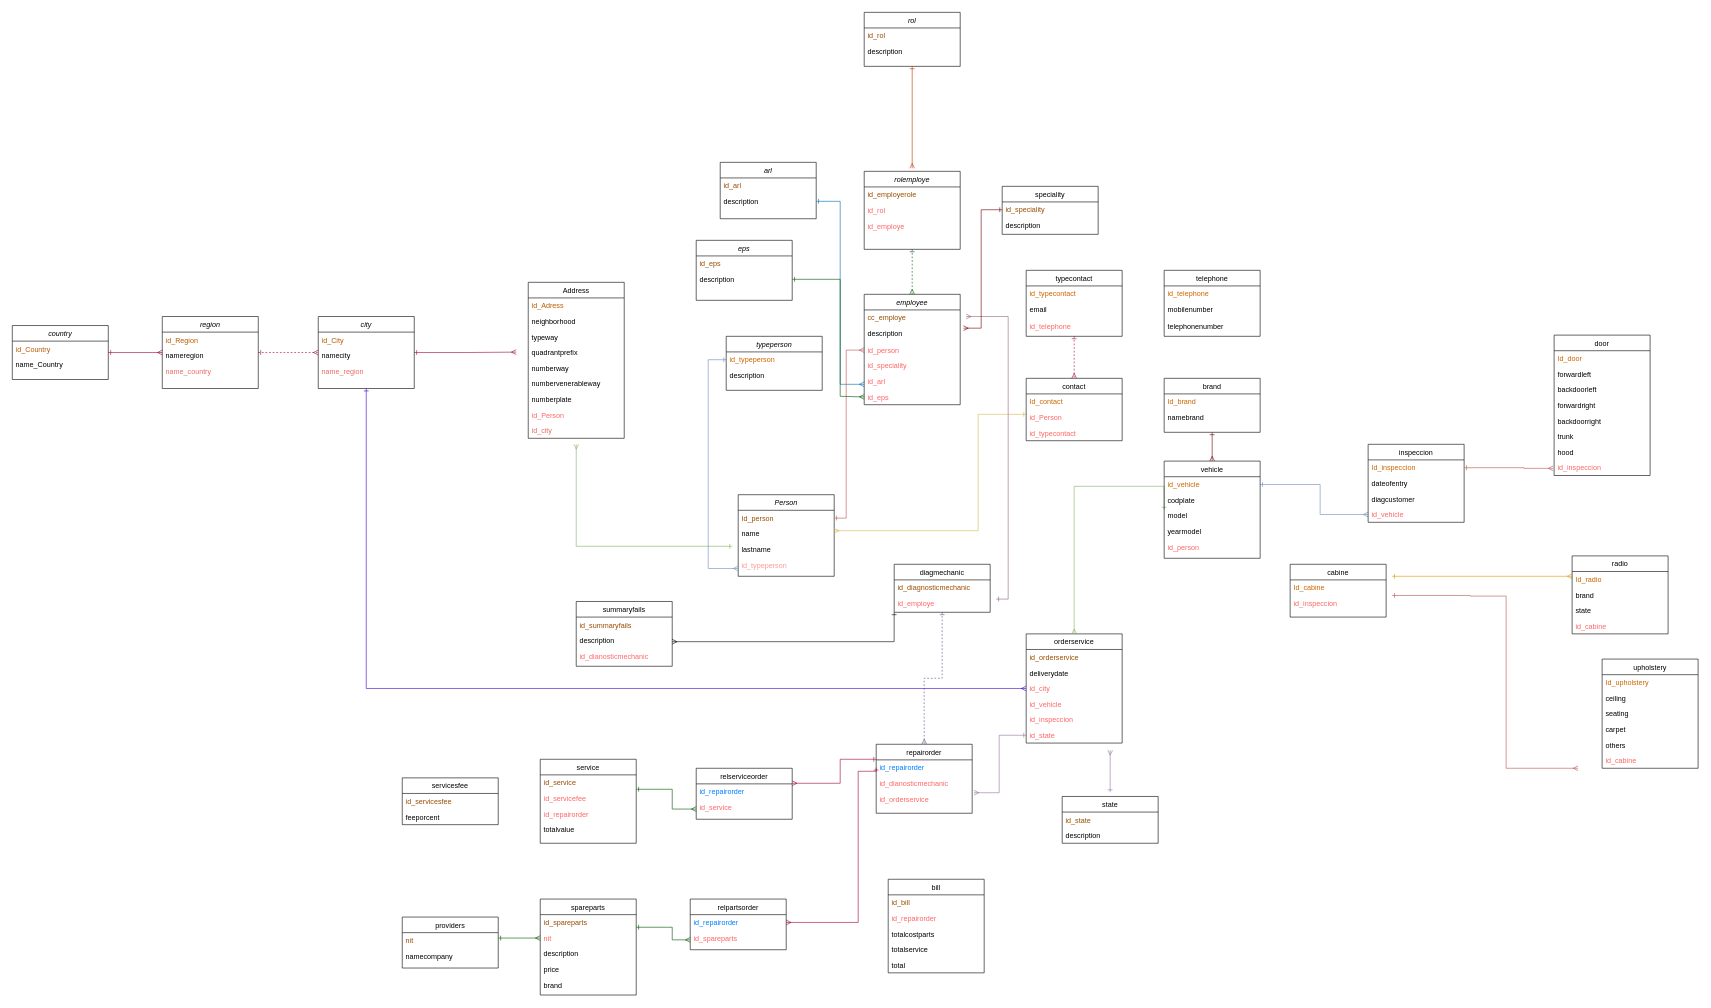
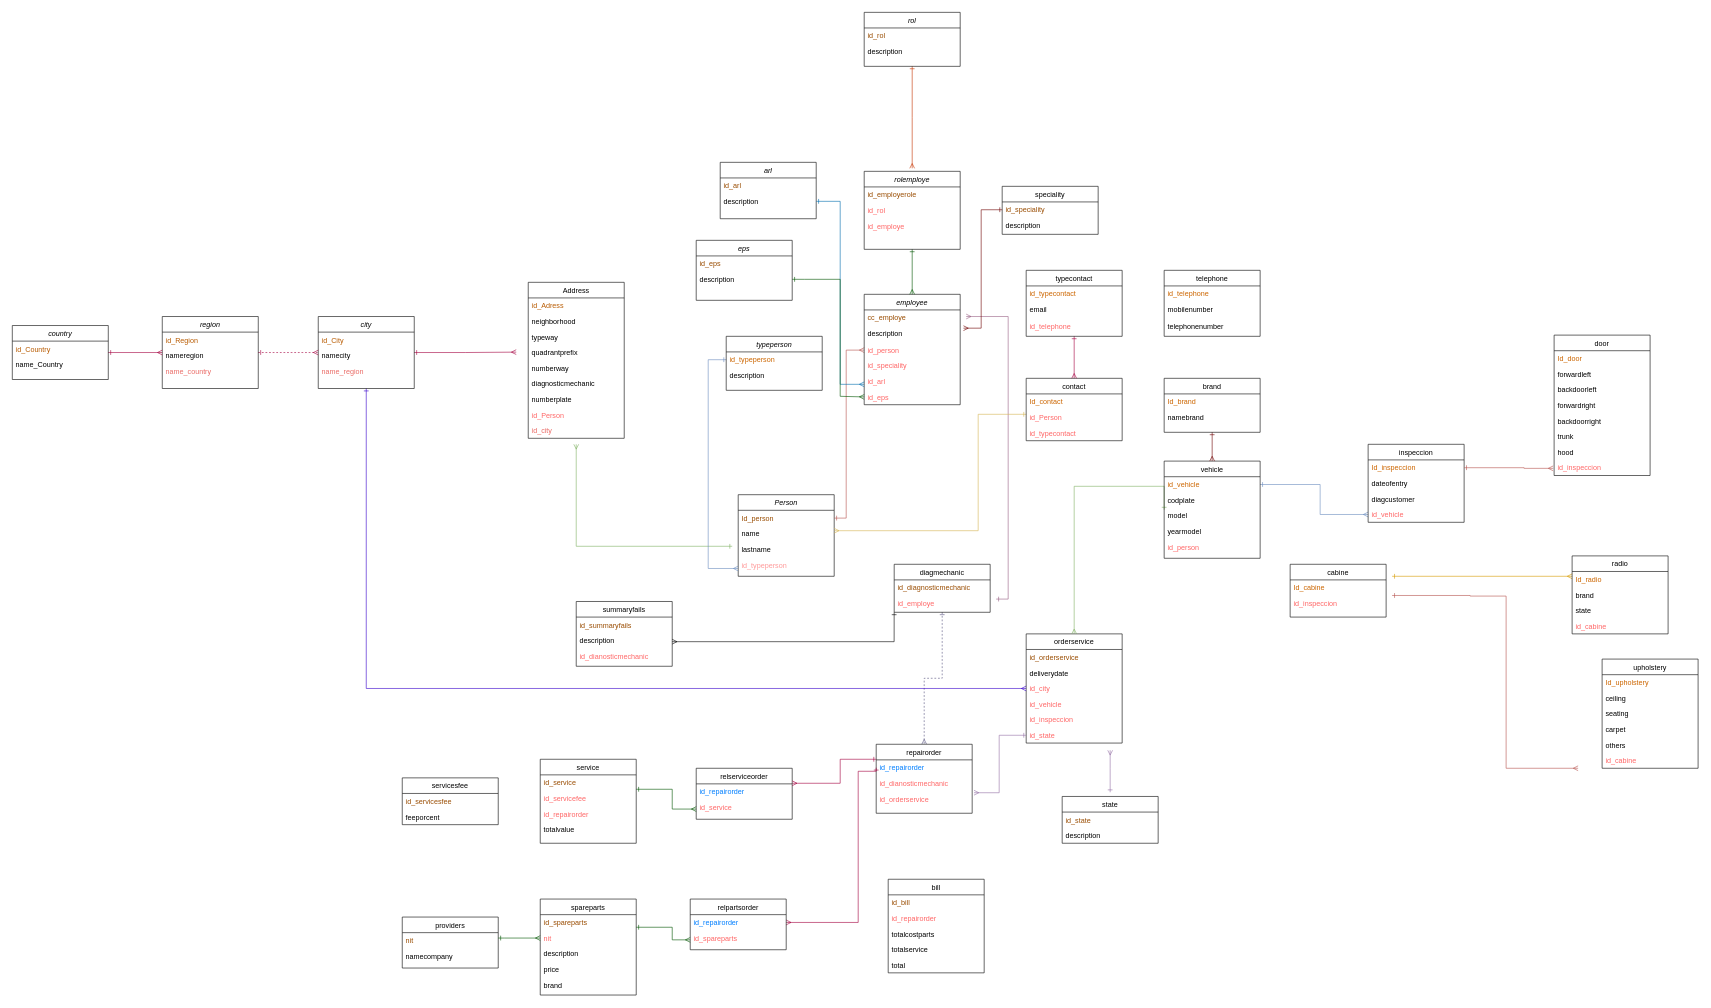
edge "rolemploye" -- "employee": style dashed -> solid
edge "typecontact" -- "contact": style dashed -> solid
node "numbervenerableway": label "numbervenerableway" -> "diagnosticmechanic"
